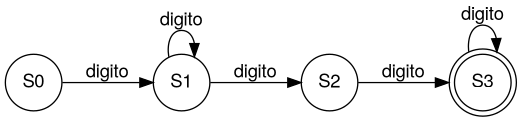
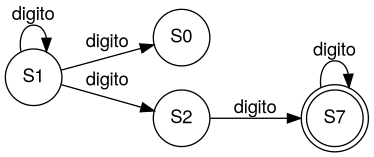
edge "S0" -> "S1": reversed
node "S3": label "S3" -> "S7"
